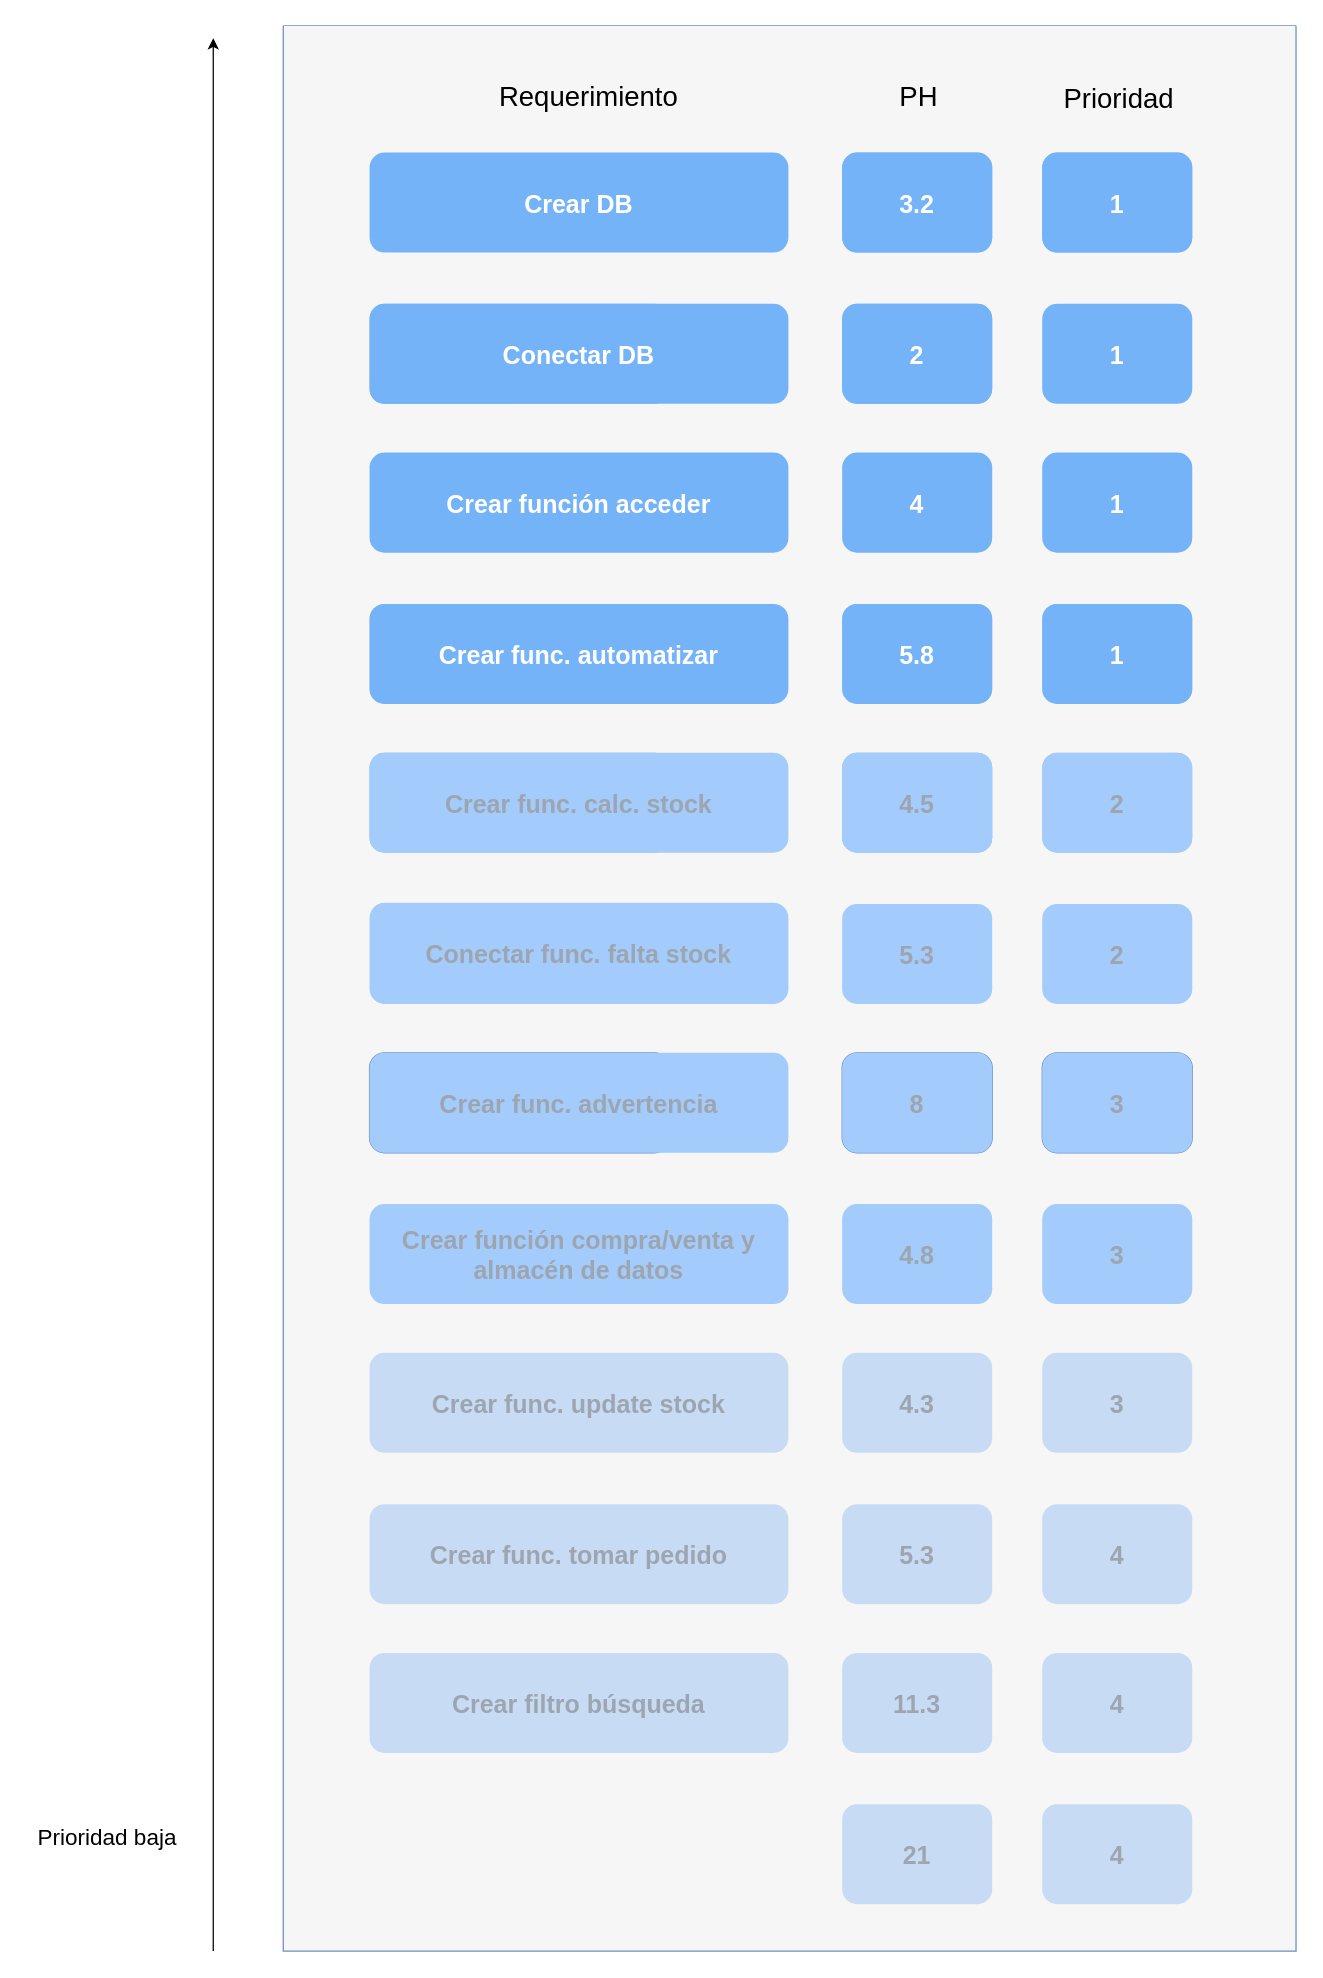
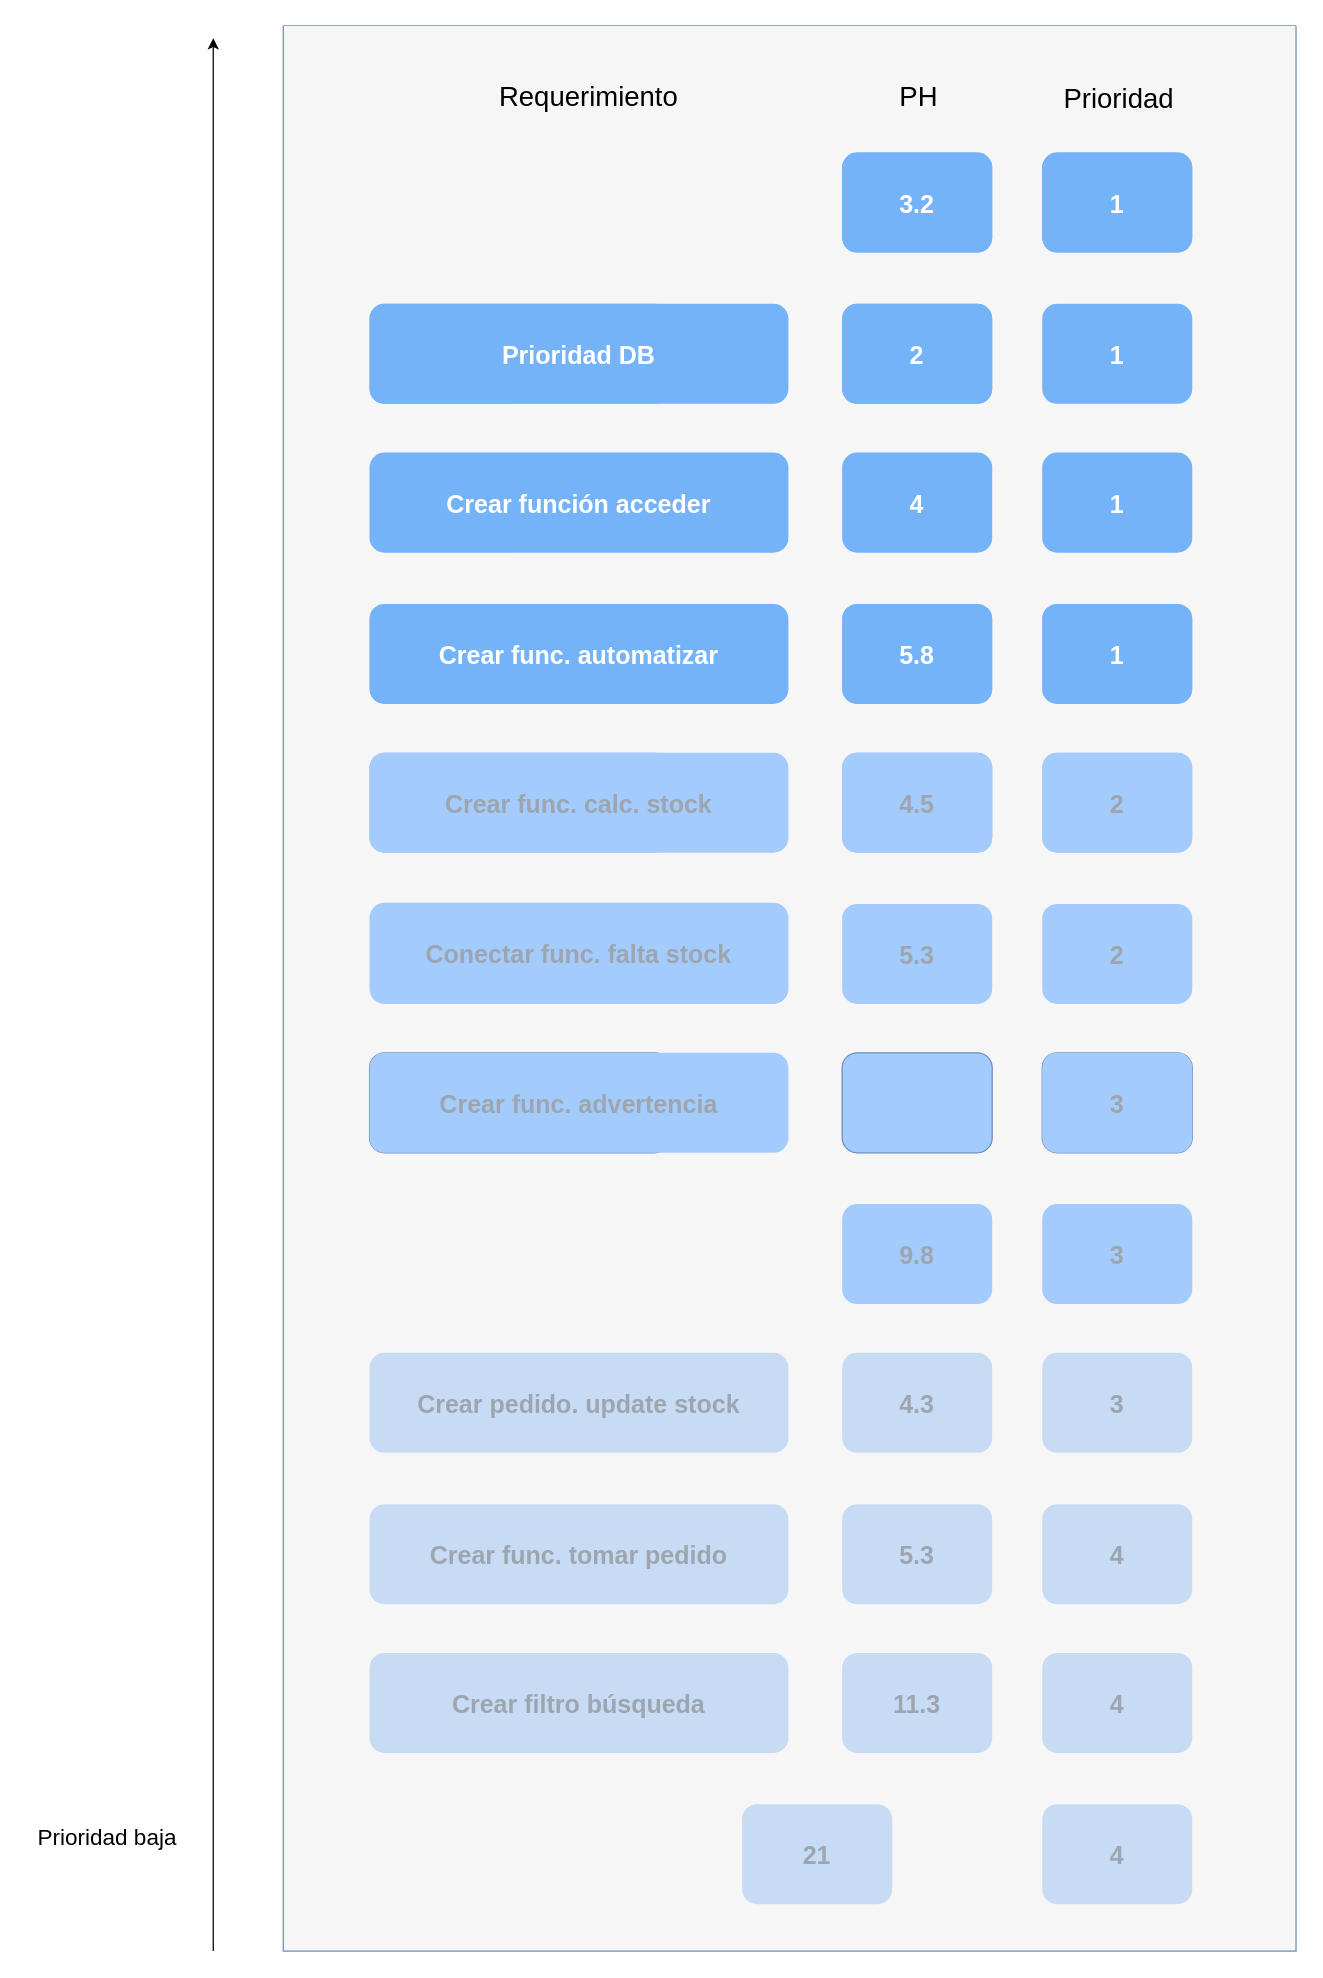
node "Crear DB": removed
node "Conectar DB": label "Conectar DB" -> "Prioridad DB"
node "8": removed
node "Crear función compra/venta y almacén de datos": removed
node "4.8": label "4.8" -> "9.8"
node "Crear func. update stock": label "Crear func. update stock" -> "Crear pedido. update stock"
node "21": moved (917, 1854) -> (817, 1854)
